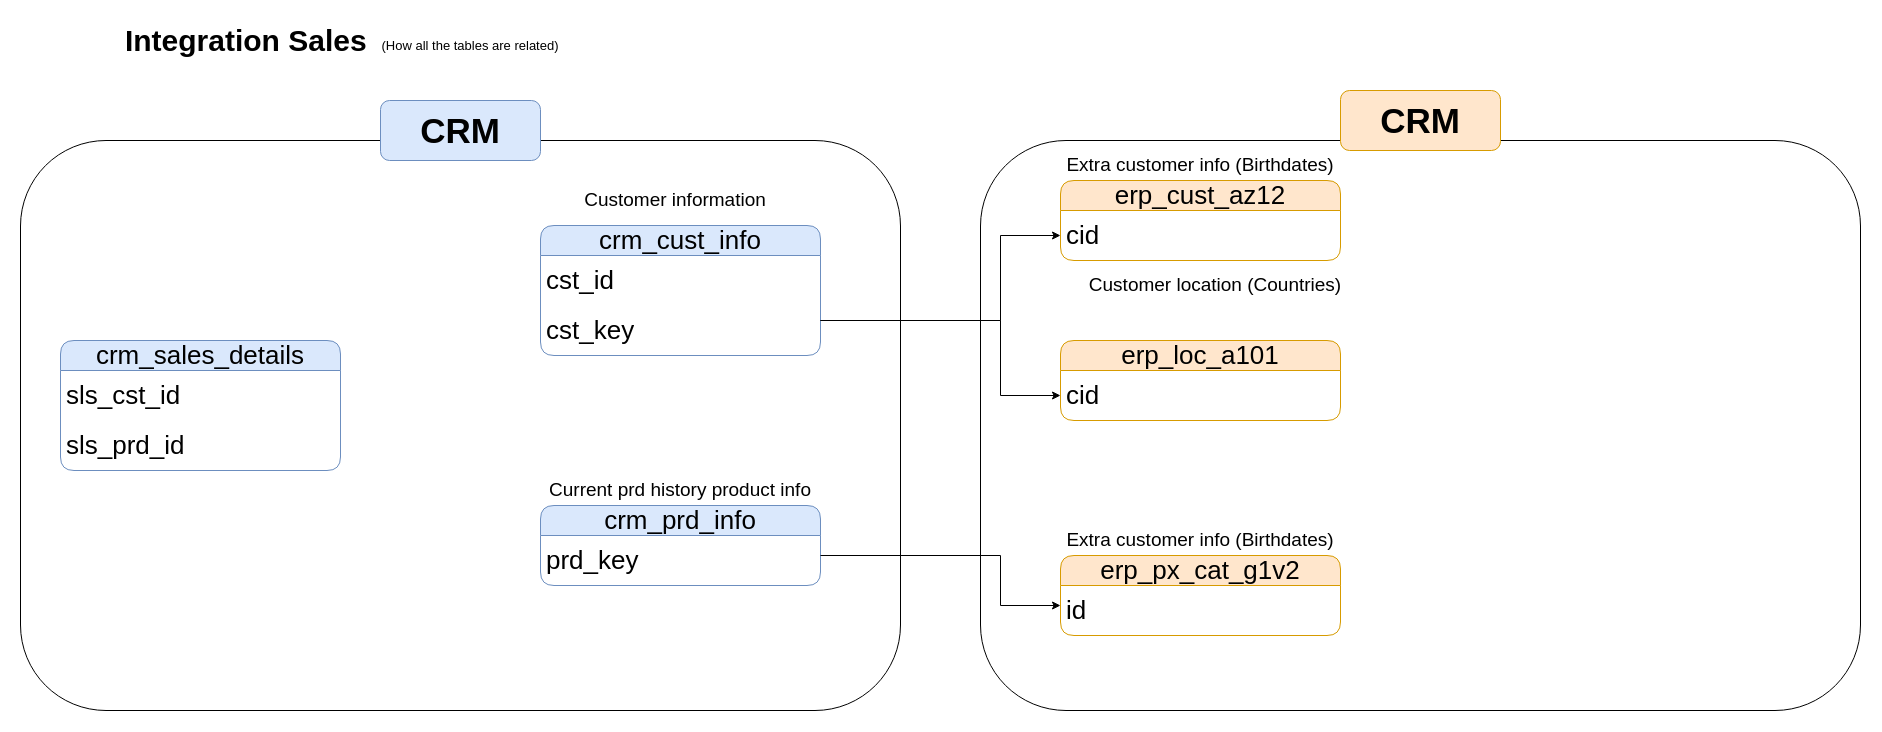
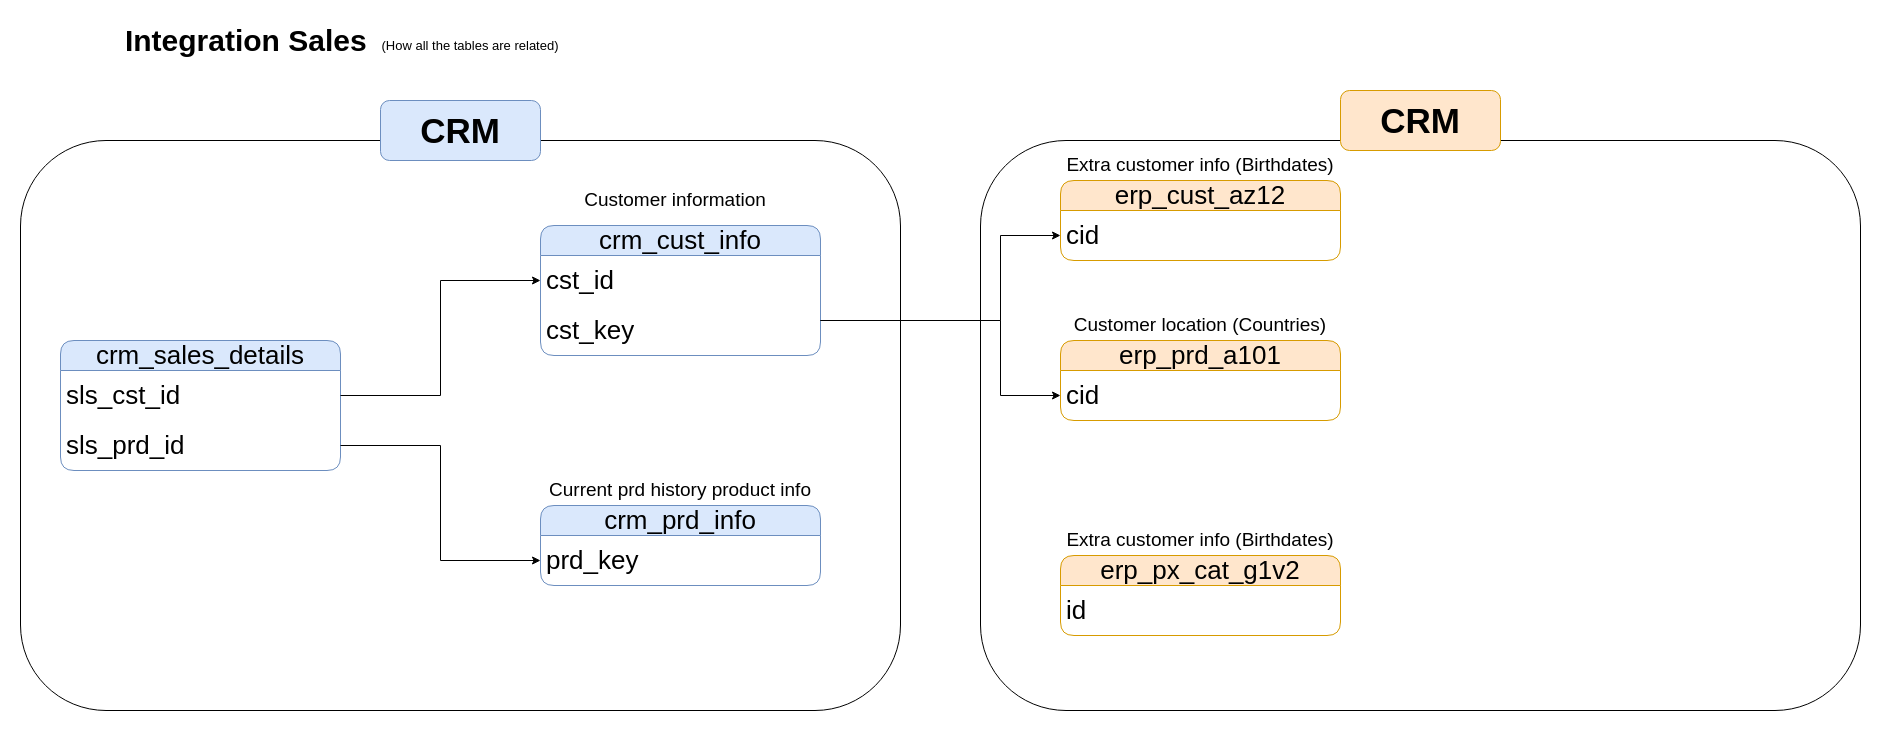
node "Customer location (Countries)": moved (1216, 286) -> (1201, 326)
edge "sls_cst_id" -> "cst_id": added
node "erp_loc_a101": label "erp_loc_a101" -> "erp_prd_a101"
edge "sls_prd_id" -> "prd_key": added
edge "prd_key" -> "id": removed
